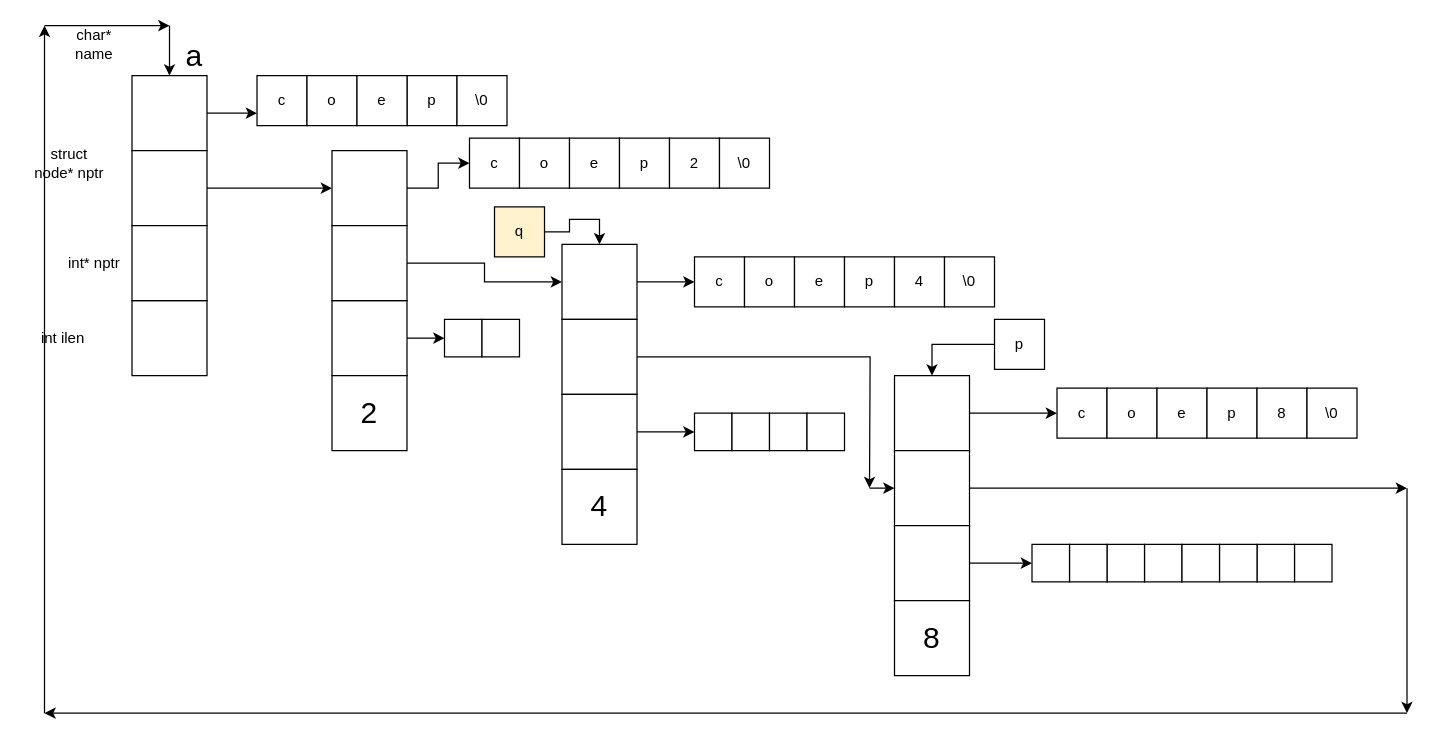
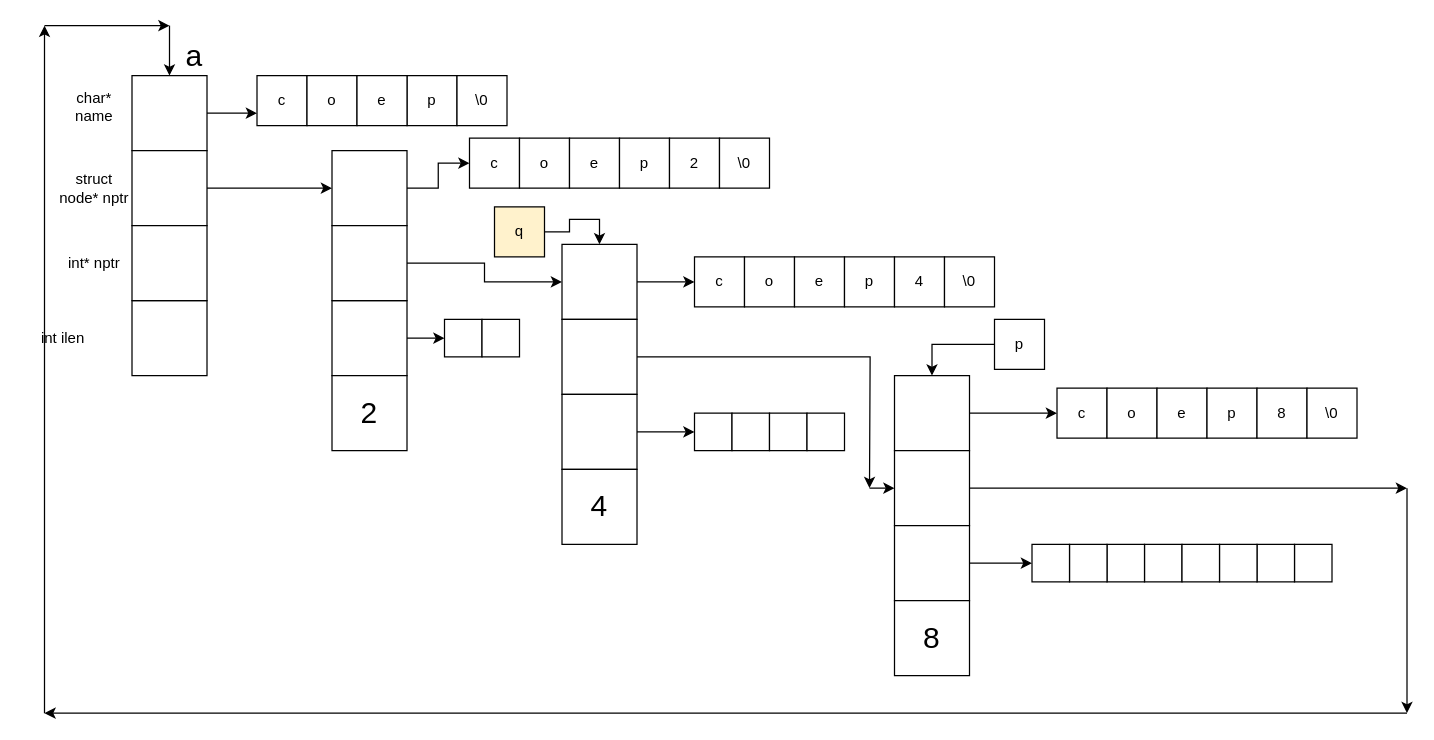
node "char* name": moved (94, 44) -> (94, 107)
node "struct node* nptr": moved (69, 163) -> (94, 188)
